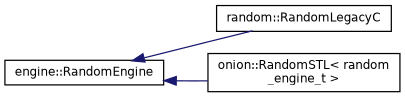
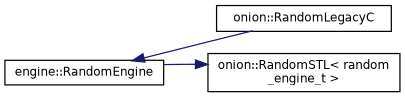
node "random::RandomLegacyC": label "random::RandomLegacyC" -> "onion::RandomLegacyC"
edge "onion::RandomSTL< random _engine_t >" -> "engine::RandomEngine": reversed
